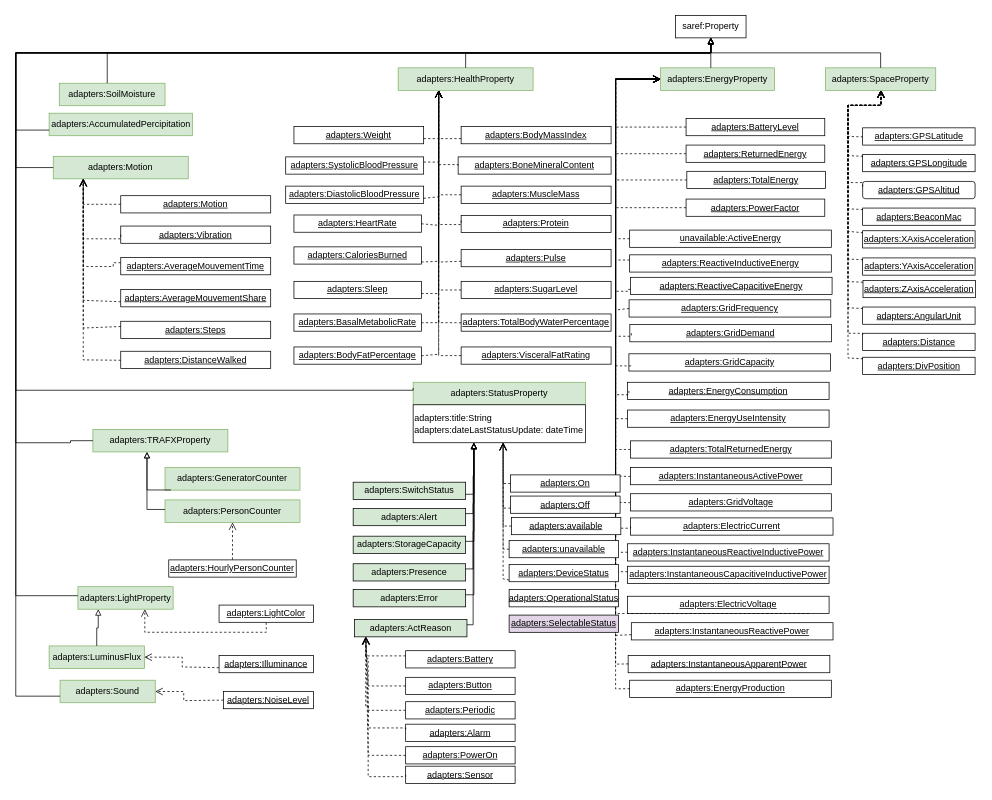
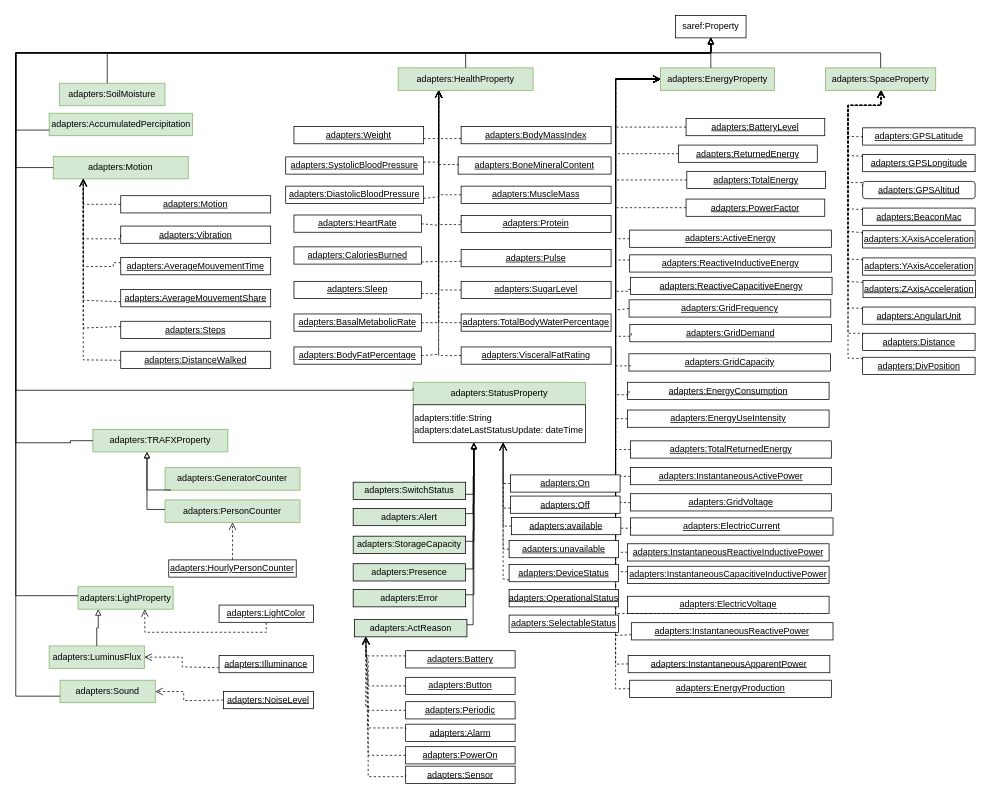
node "adapters:ReturnedEnergy": moved (755, 154) -> (748, 154)
node "unavailable:ActiveEnergy": label "unavailable:ActiveEnergy" -> "adapters:ActiveEnergy"
node "adapters:SelectableStatus": fillcolor #e1d5e7 -> #ffffff
